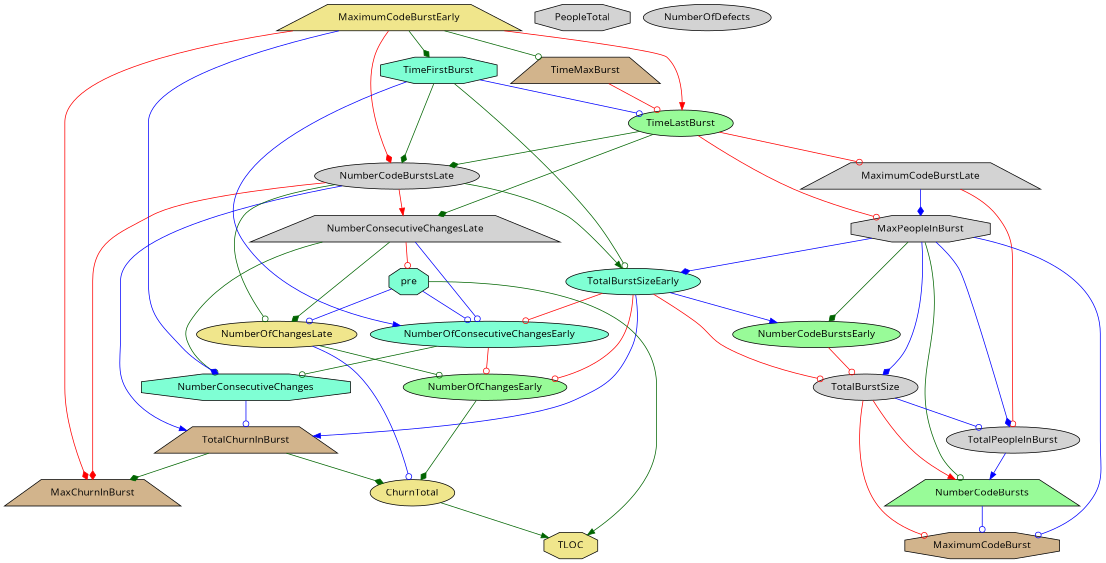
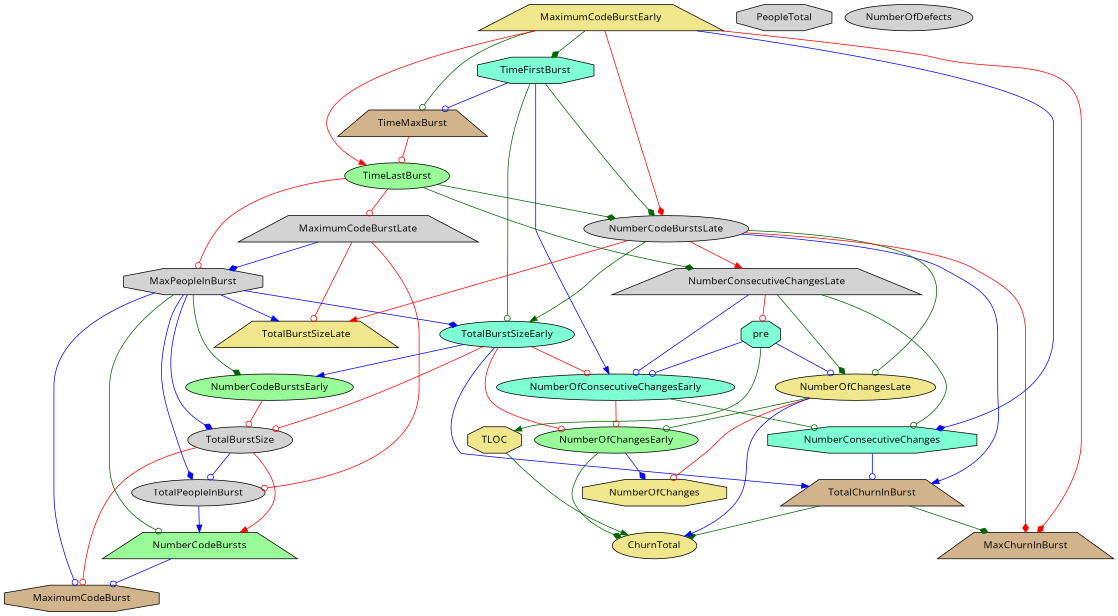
edge "TimeFirstBurst" -> "TimeLastBurst": now "TimeFirstBurst" -> "TimeMaxBurst"
node "TotalBurstSizeLate": added
edge "NumberOfChangesLate" -> "ChurnTotal": arrowhead odot -> normal
node "NumberOfChanges": added
edge "ChurnTotal" -> "TLOC": reversed
